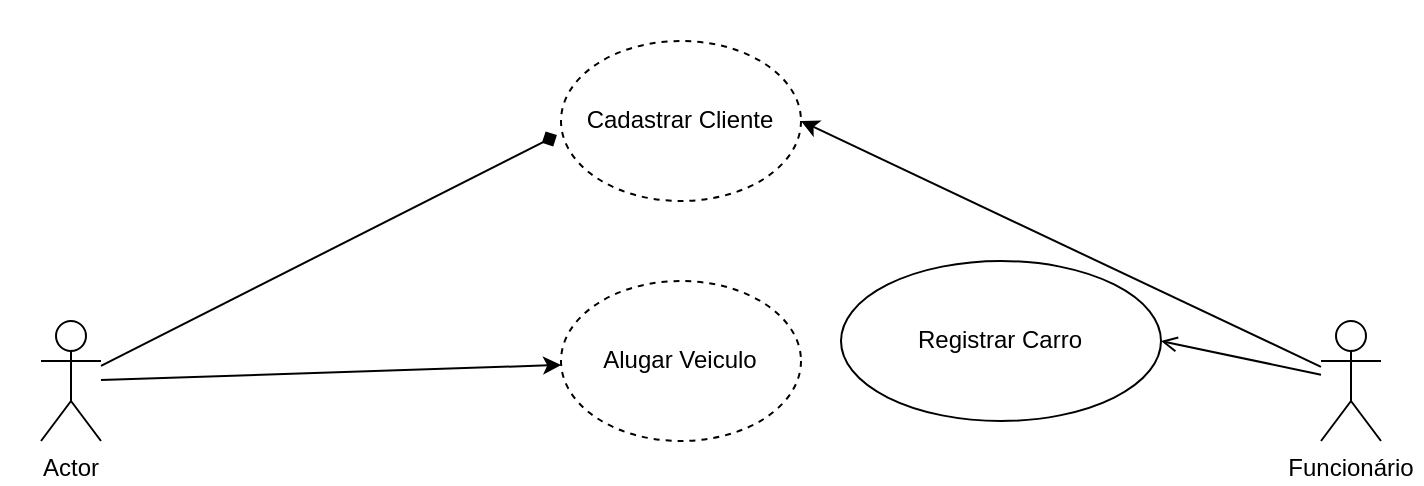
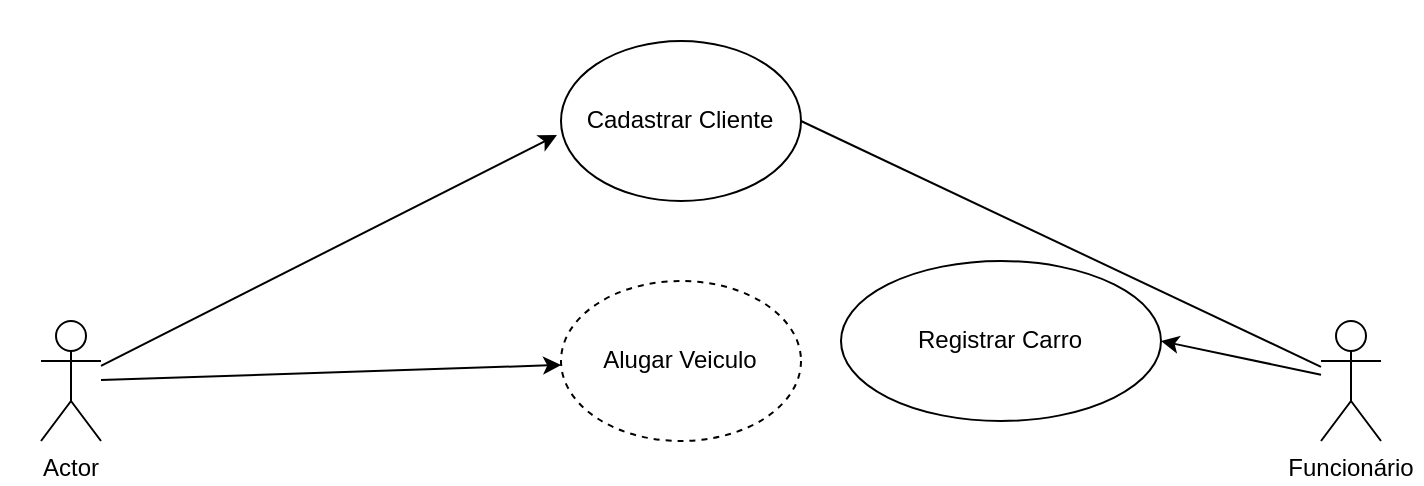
node "Cadastrar Cliente": style dashed -> solid
edge "Funcionário" -> "Cadastrar Cliente": arrowhead classic -> none
edge "Actor" -> "Cadastrar Cliente": arrowhead diamond -> classic
edge "Funcionário" -> "Registrar Carro": arrowhead open -> classic
